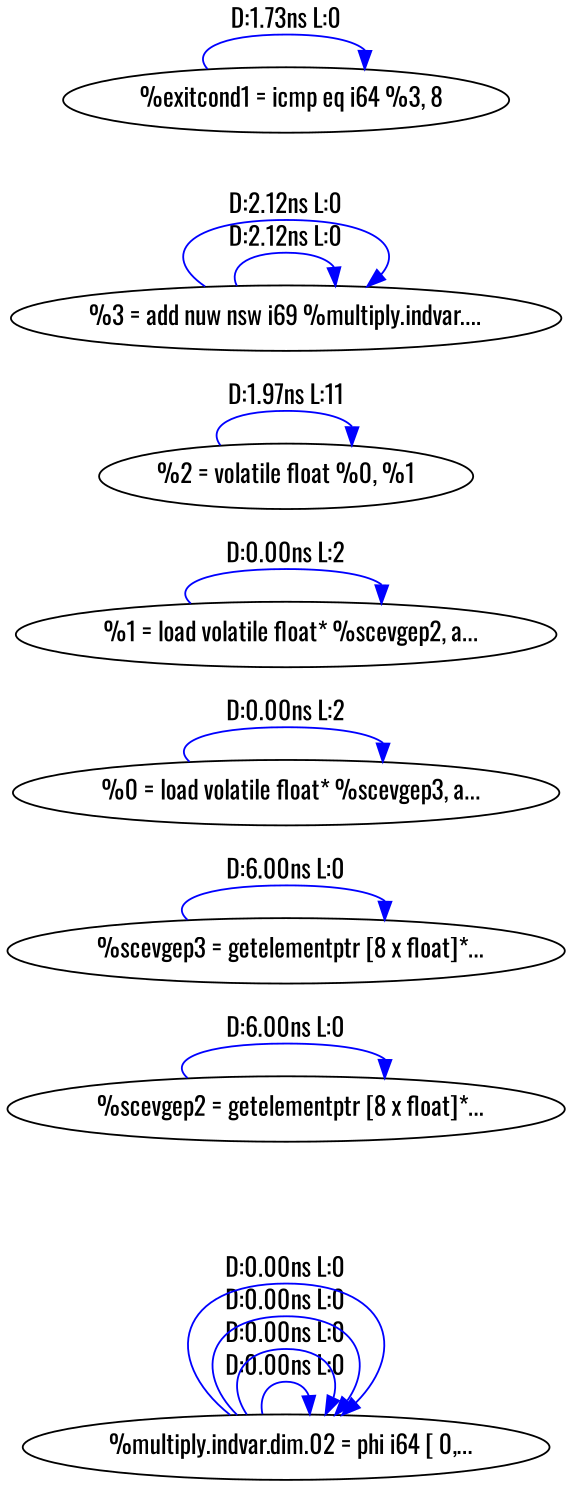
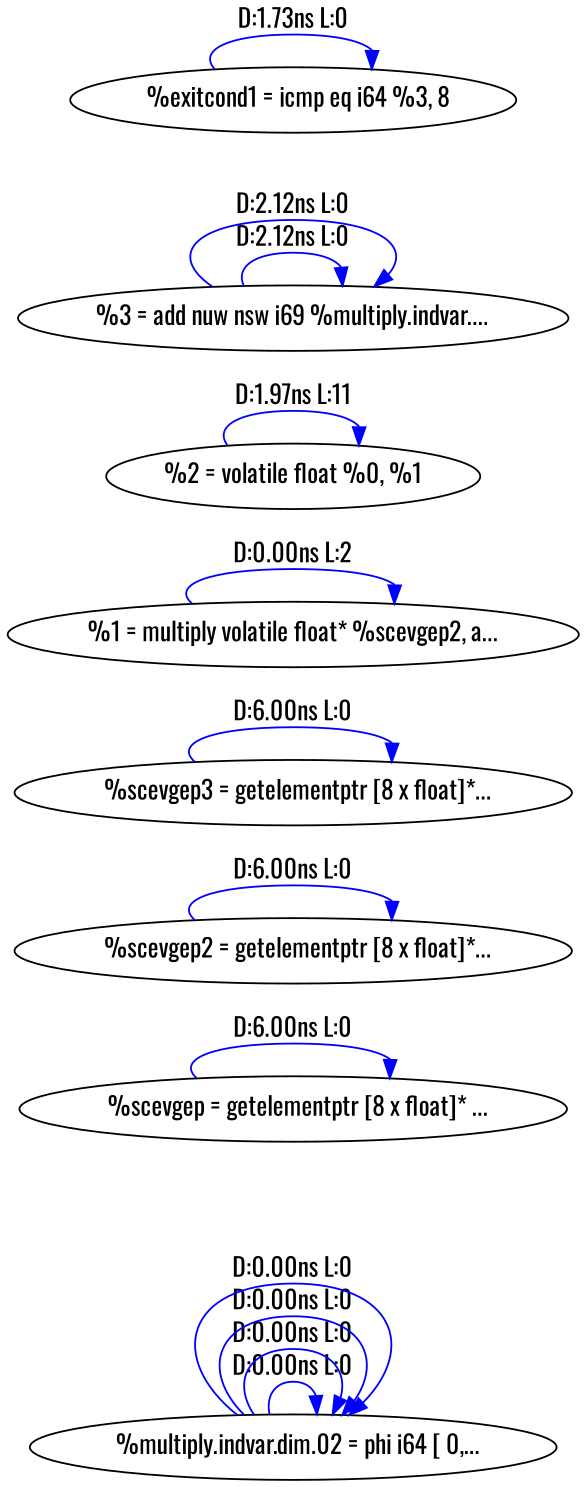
node "%1 = load volatile float* %scevgep2, a...": label "%1 = load volatile float* %scevgep2, a..." -> "%1 = multiply volatile float* %scevgep2, a..."
node "%0 = load volatile float* %scevgep3, a...": removed
node "%scevgep = getelementptr [8 x float]* ...": added
